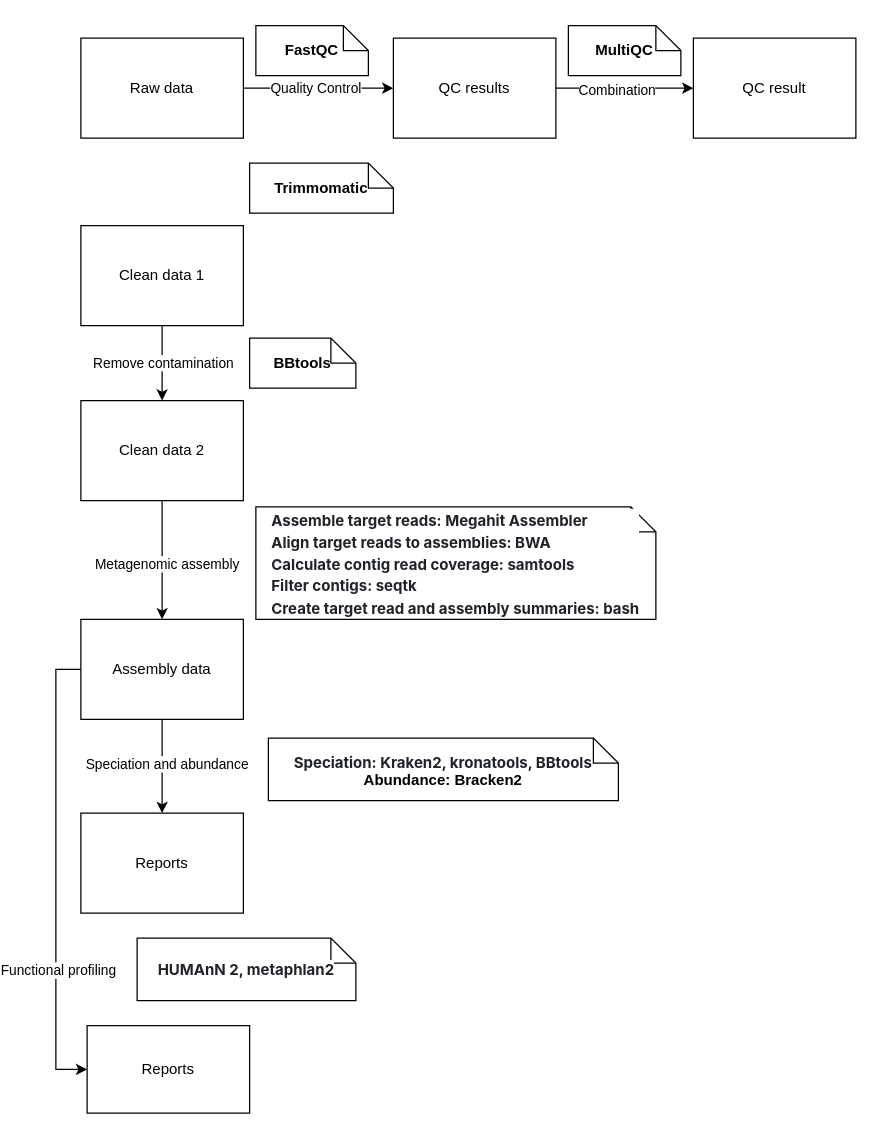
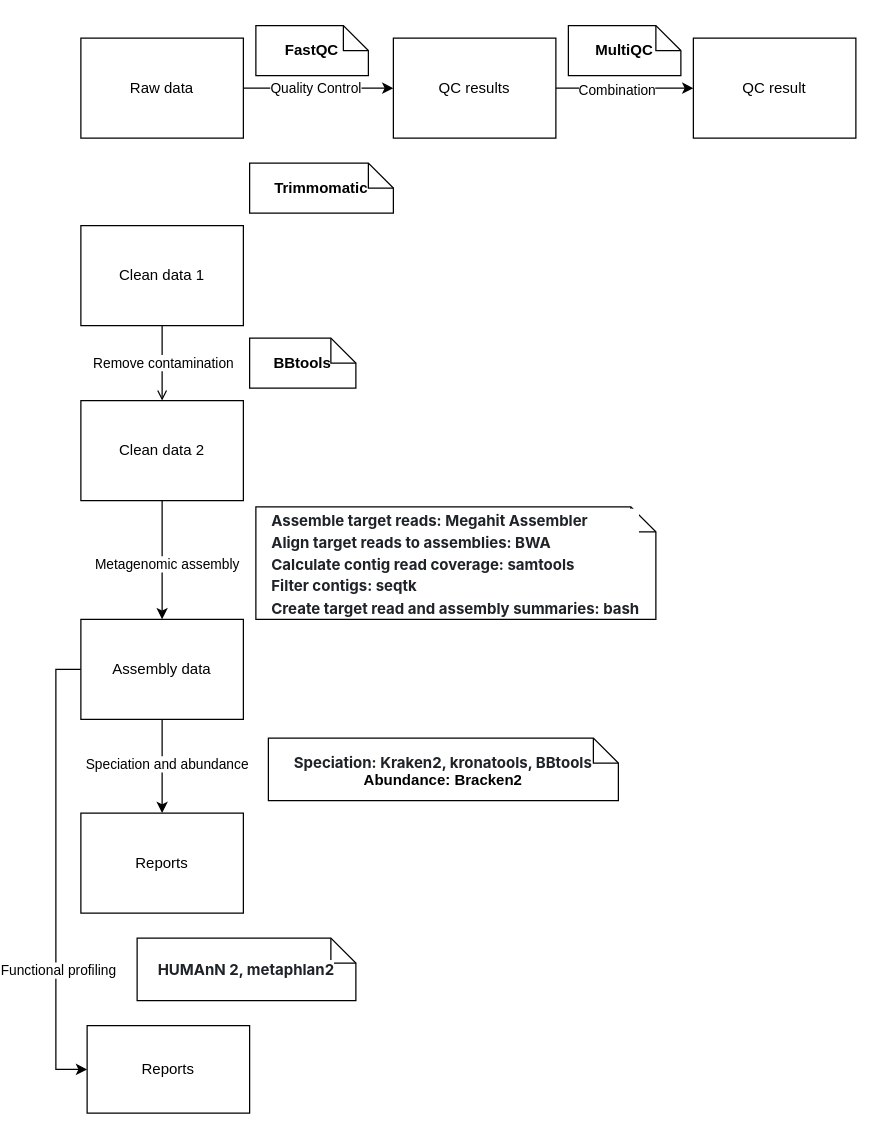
edge "Clean data 1" -> "Clean data 2": arrowhead classic -> open
